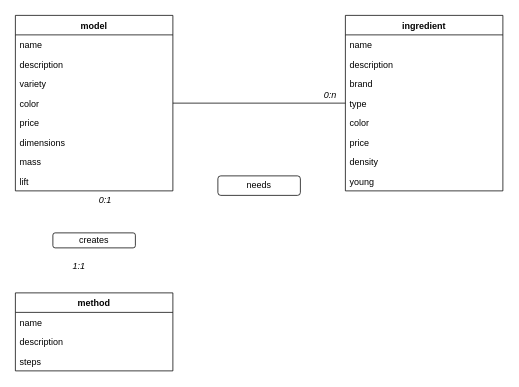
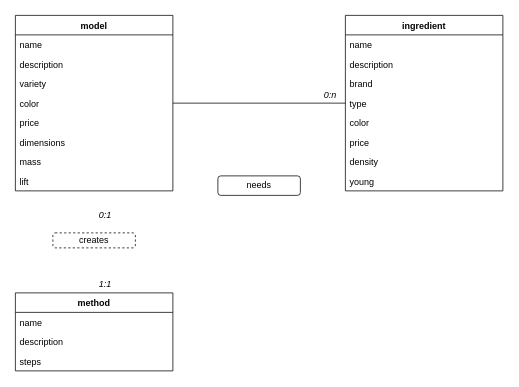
node "0:1": moved (105, 201) -> (105, 216)
node "creates": style solid -> dashed
node "1:1": moved (79, 266) -> (105, 285)
